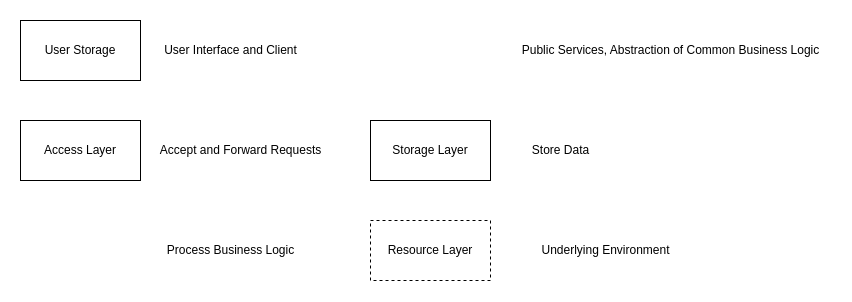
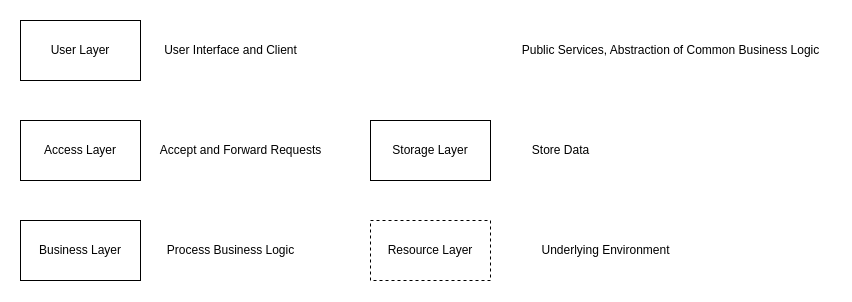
node "User Storage": label "User Storage" -> "User Layer"
node "Business Layer": added
